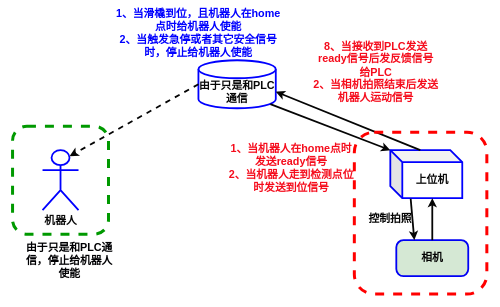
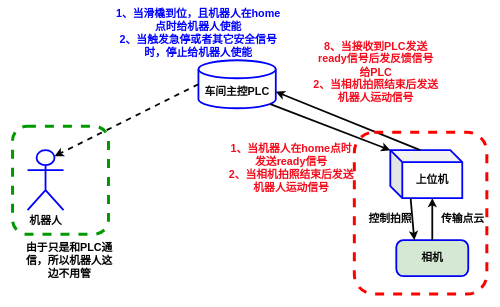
node "由于只是和PLC通信": label "由于只是和PLC通信" -> "车间主控PLC"
node "1、当机器人在home点时发送ready信号 2、当机器人走到检测点位时发送到位信号": label "1、当机器人在home点时发送ready信号 2、当机器人走到检测点位时发送到位信号" -> "1、当机器人在home点时发送ready信号 2、当相机拍照结束后发送机器人运动信号"
node "机器人": moved (60, 180) -> (45, 180)
node "传输点云": added
node "由于只是和PLC通信，停止给机器人使能": label "由于只是和PLC通信，停止给机器人使能" -> "由于只是和PLC通信，所以机器人这边不用管"
